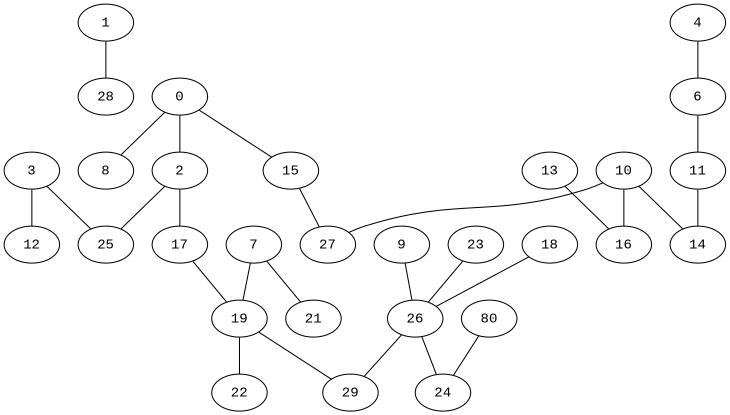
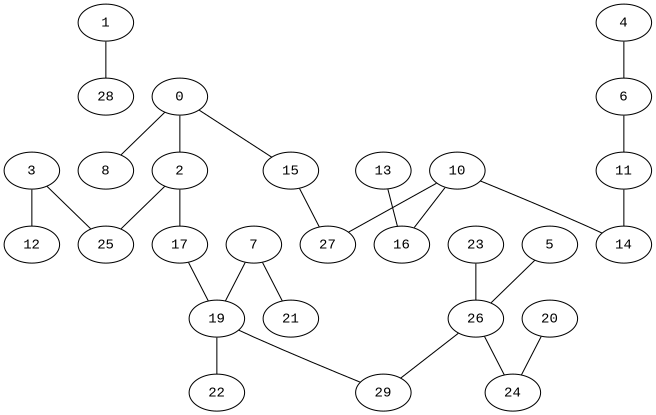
node "9": label "9" -> "5"
node "18": removed
node "80": label "80" -> "20"
